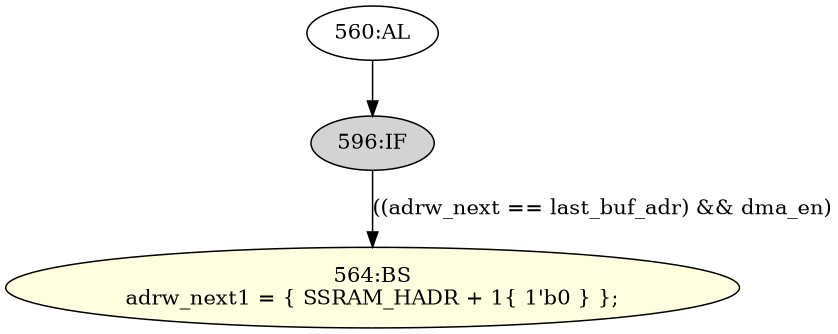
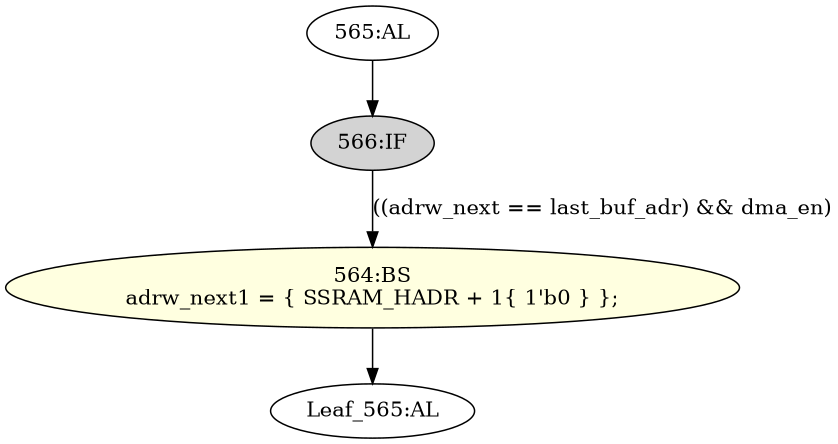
node "560:AL": label "560:AL" -> "565:AL"
node "596:IF": label "596:IF" -> "566:IF"
node "Leaf_565:AL": added
